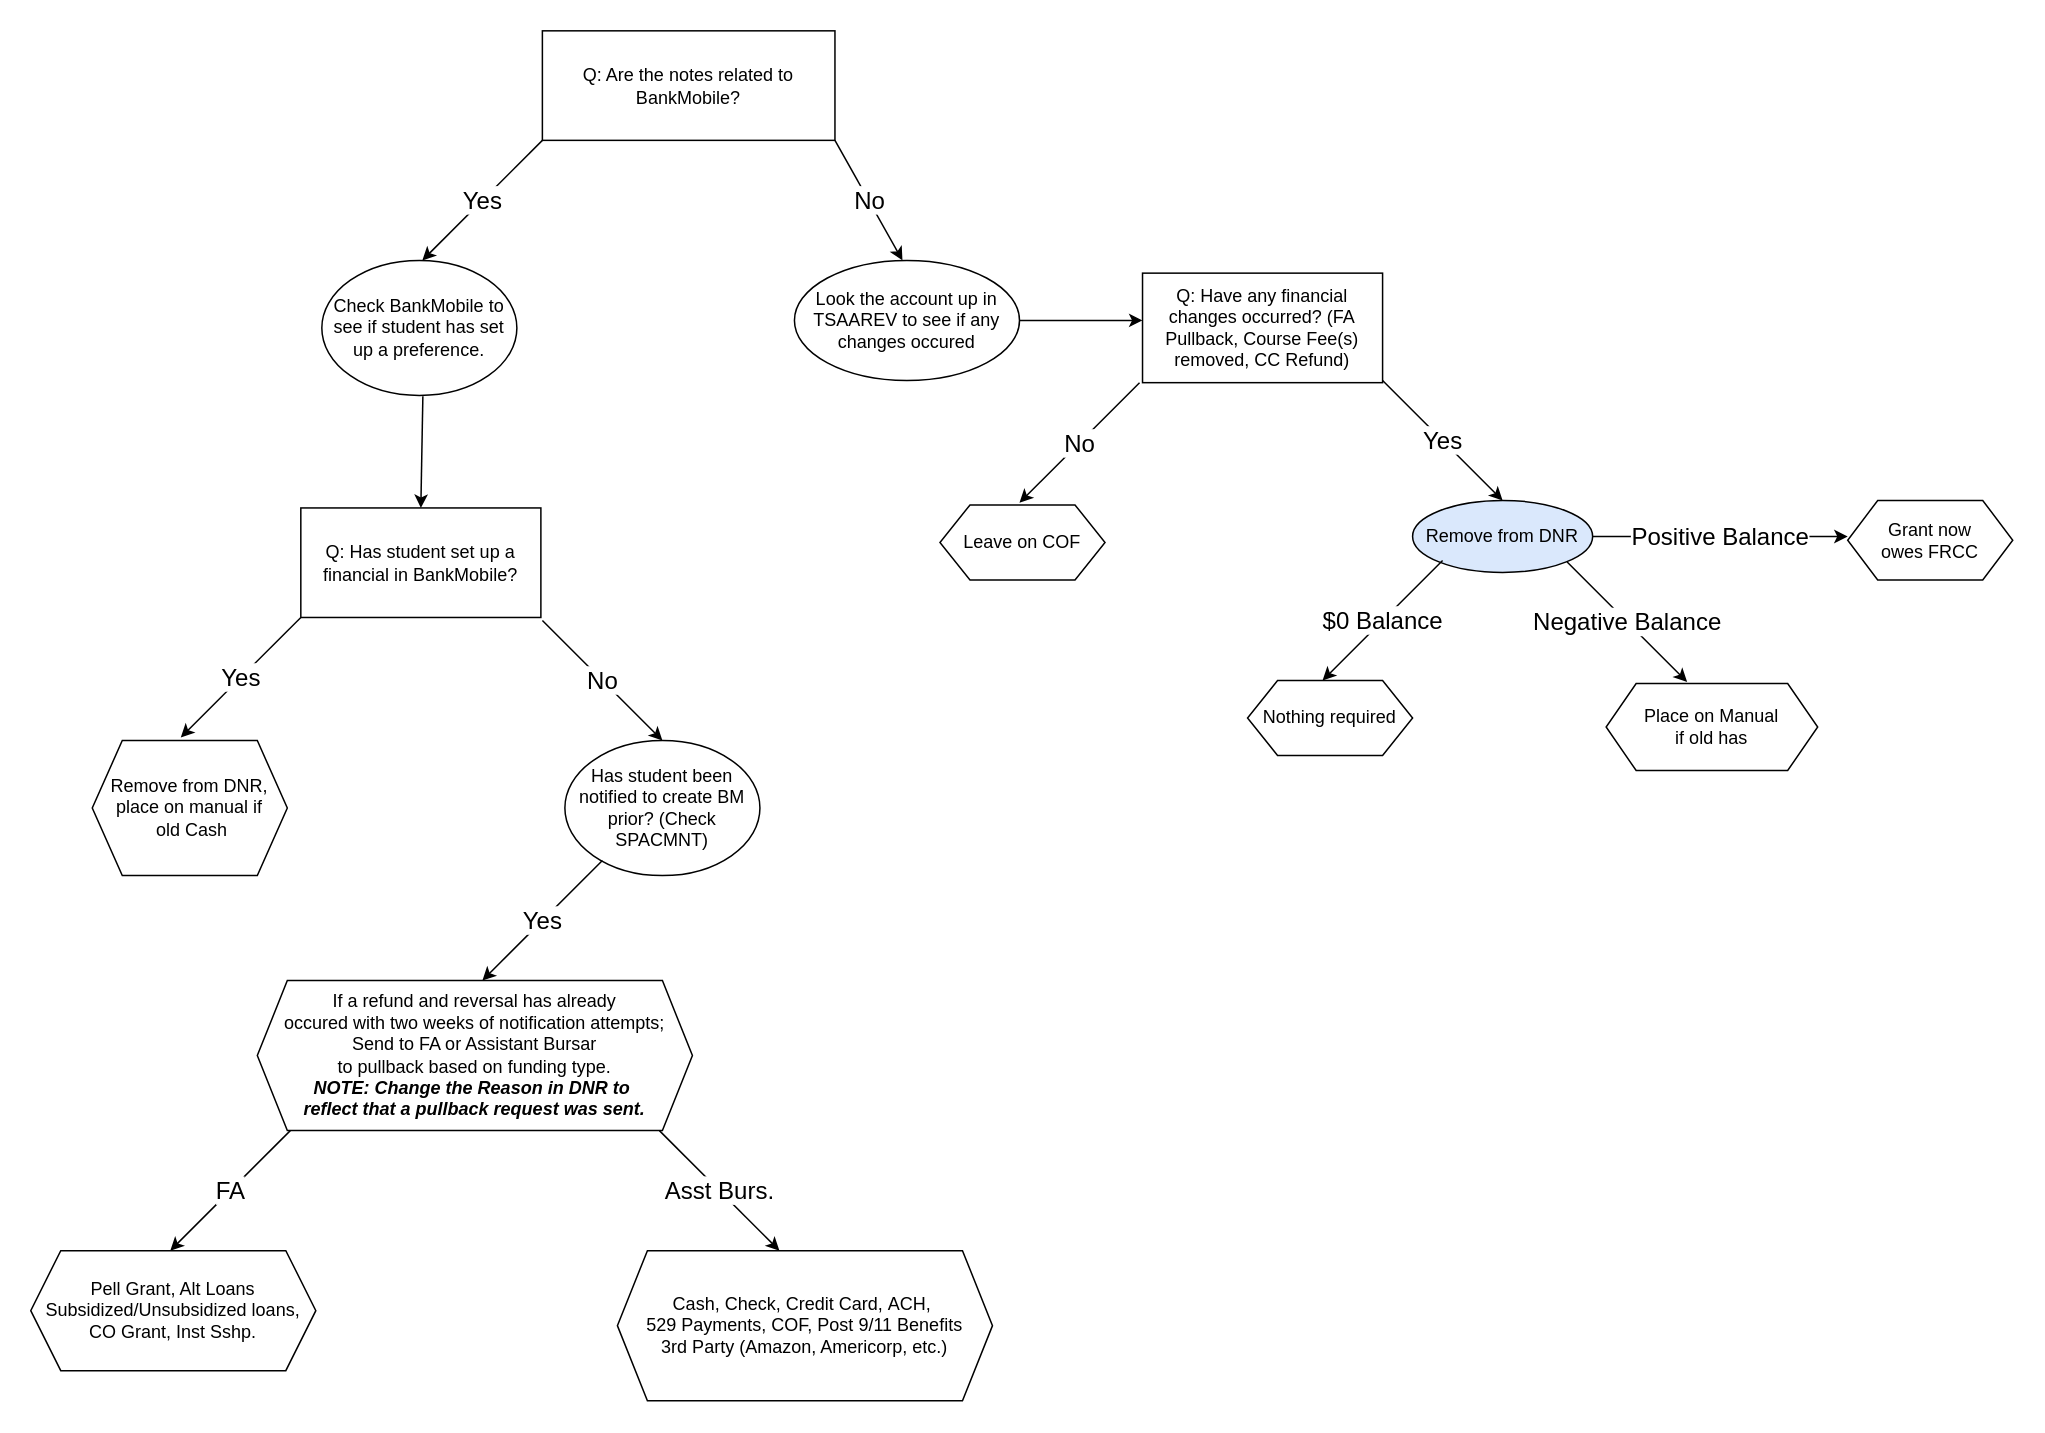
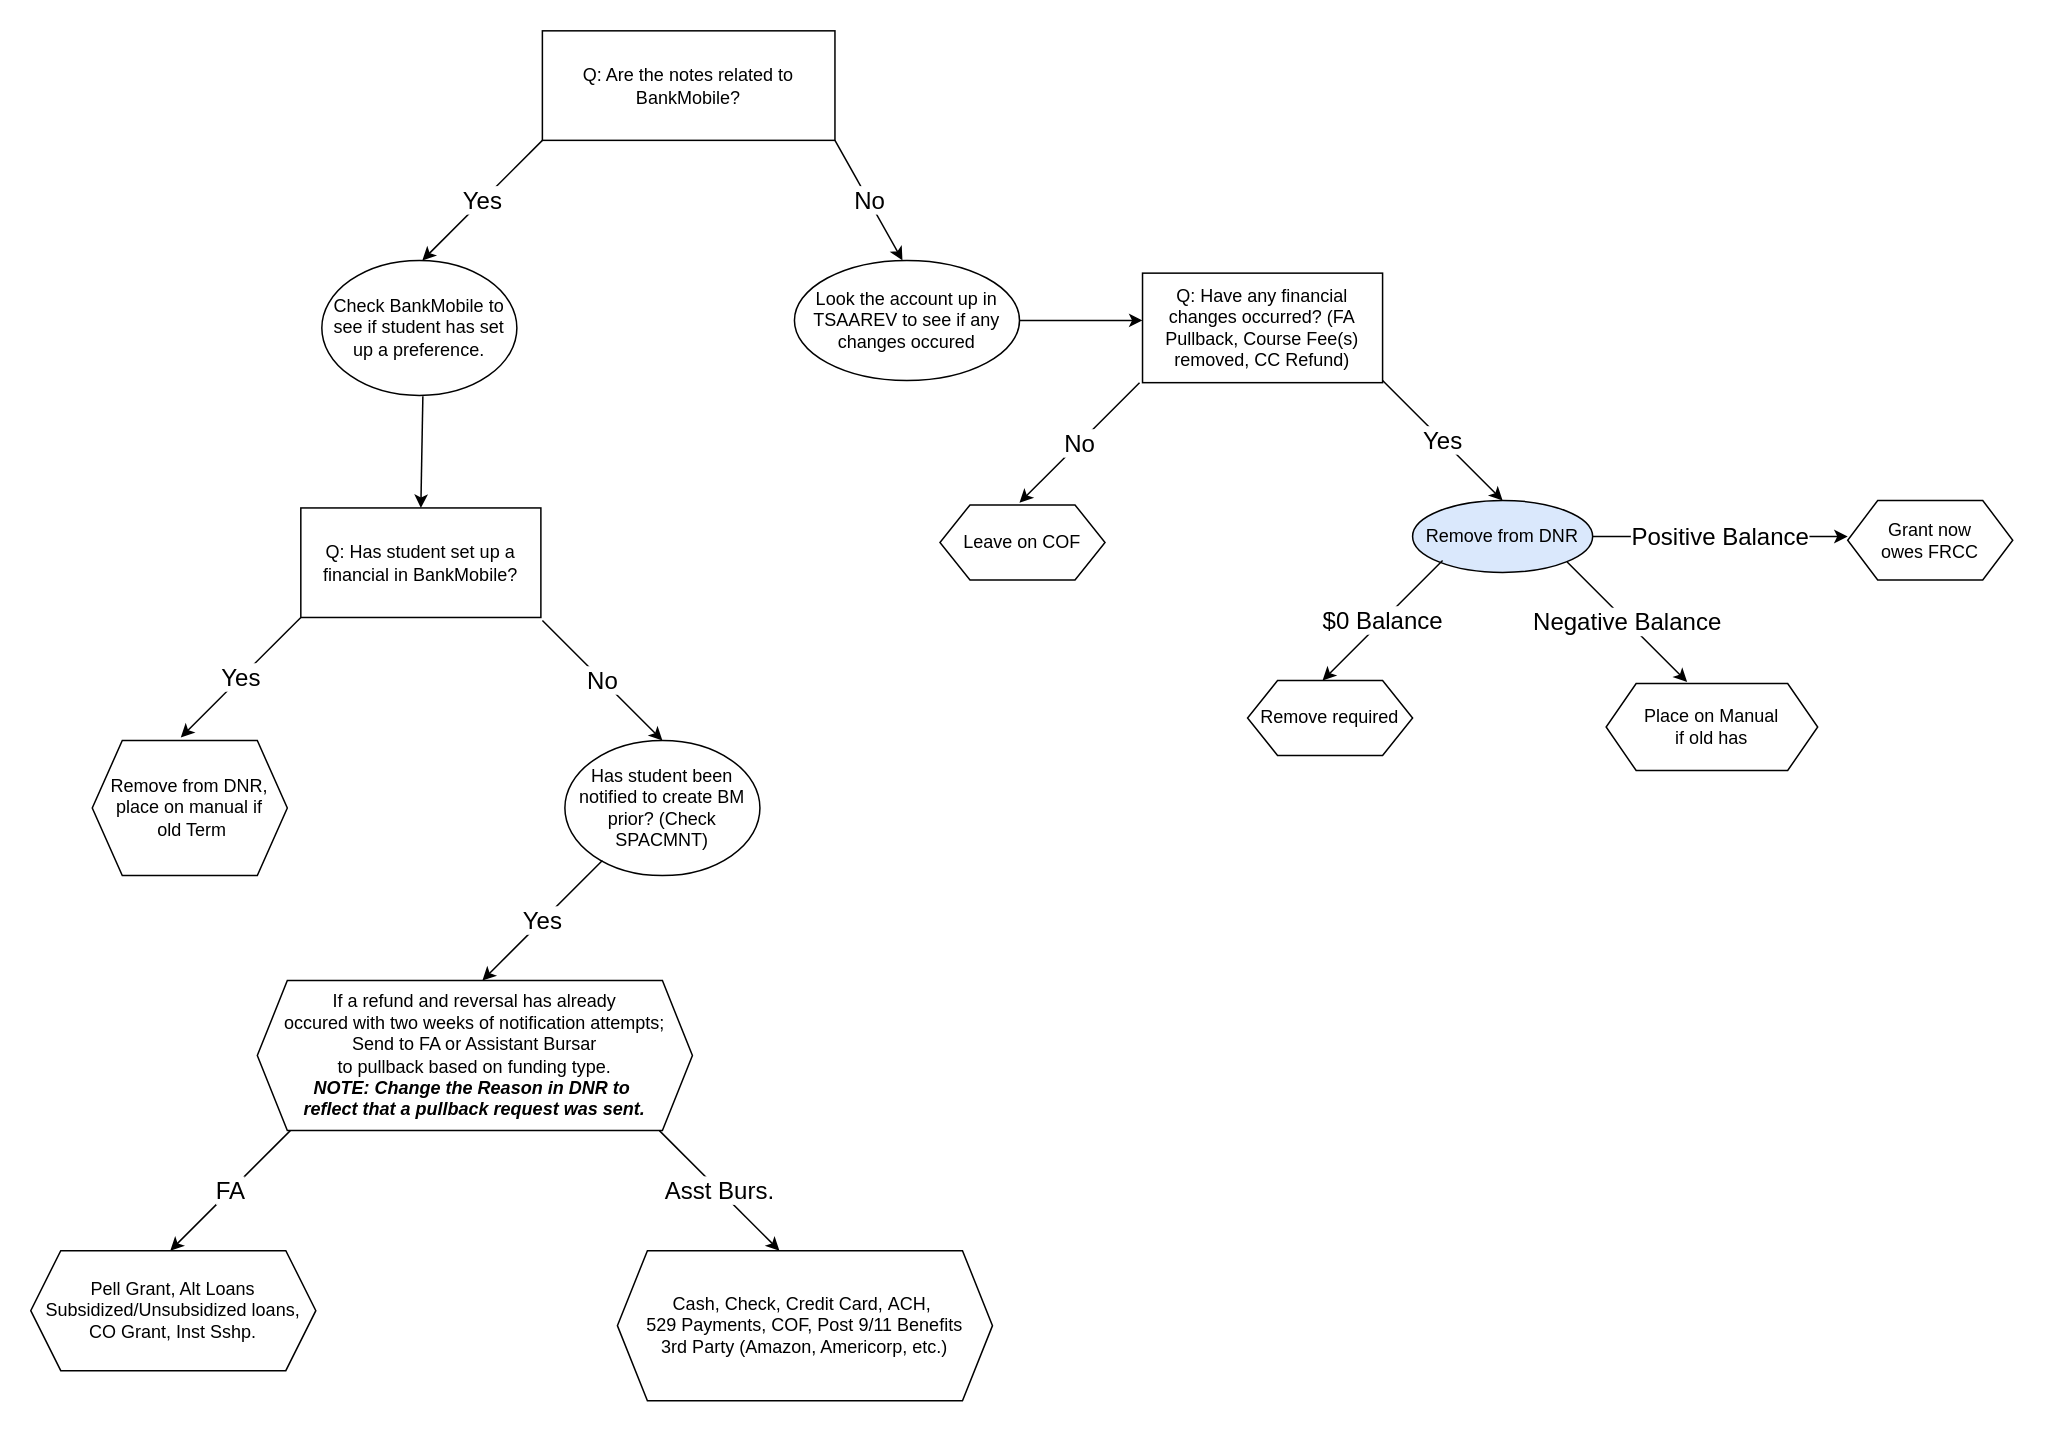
node "Nothing required": label "Nothing required" -> "Remove required"
node "Remove from DNR, place on manual if old Cash": label "Remove from DNR, place on manual if old Cash" -> "Remove from DNR, place on manual if old Term"
